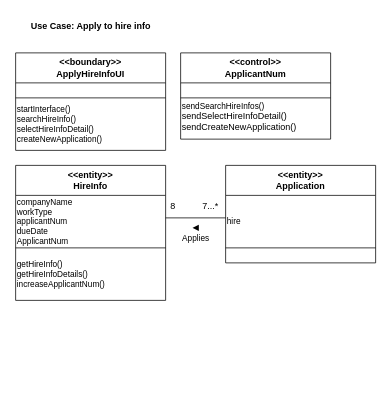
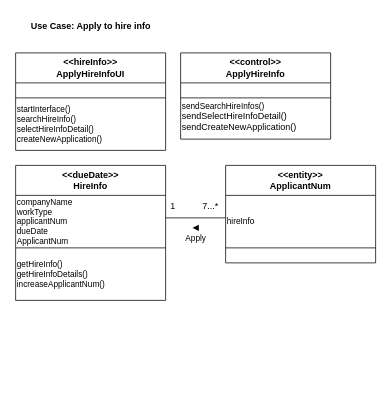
node "<<boundary>> ApplyHireInfoUI": label "<<boundary>> ApplyHireInfoUI" -> "<<hireInfo>> ApplyHireInfoUI"
node "<<control>> ApplicantNum": label "<<control>> ApplicantNum" -> "<<control>> ApplyHireInfo"
node "<<entity>> HireInfo": label "<<entity>> HireInfo" -> "<<dueDate>> HireInfo"
node "<<entity>> Application": label "<<entity>> Application" -> "<<entity>> ApplicantNum"
node "8": label "8" -> "1"
node "hire": label "hire" -> "hireInfo"
node "◀ Applies": label "◀ Applies" -> "◀ Apply"
